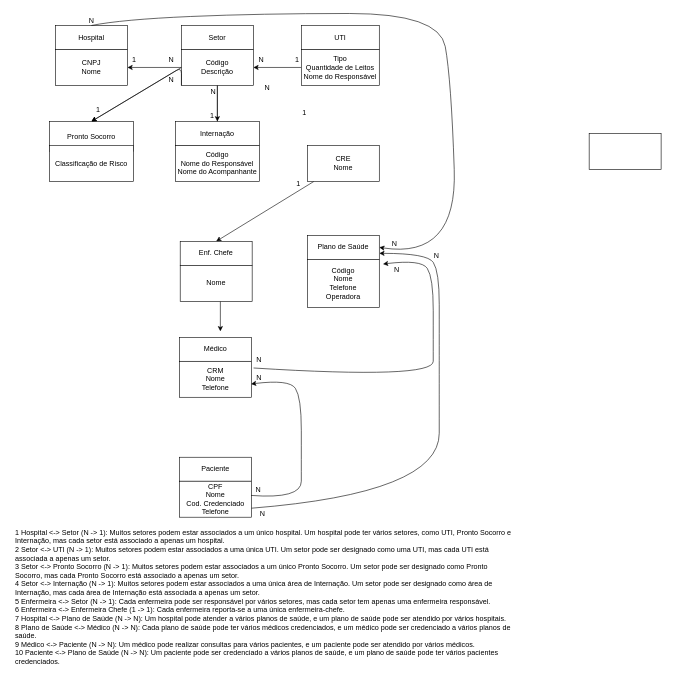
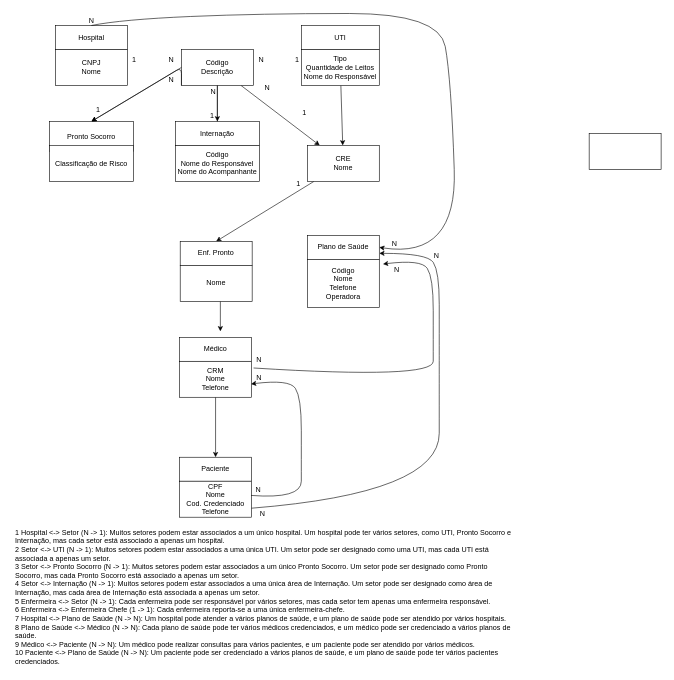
node "Setor": removed
edge "Código Descrição" -> "CNPJ Nome": now "Código Descrição" -> "CRE Nome"
edge "Tipo Quantidade de Leitos Nome do Responsável" -> "Código Descrição": now "Tipo Quantidade de Leitos Nome do Responsável" -> "CRE Nome"
node "Enf. Chefe": label "Enf. Chefe" -> "Enf. Pronto"
edge "CRM Nome Telefone" -> "Paciente": added
